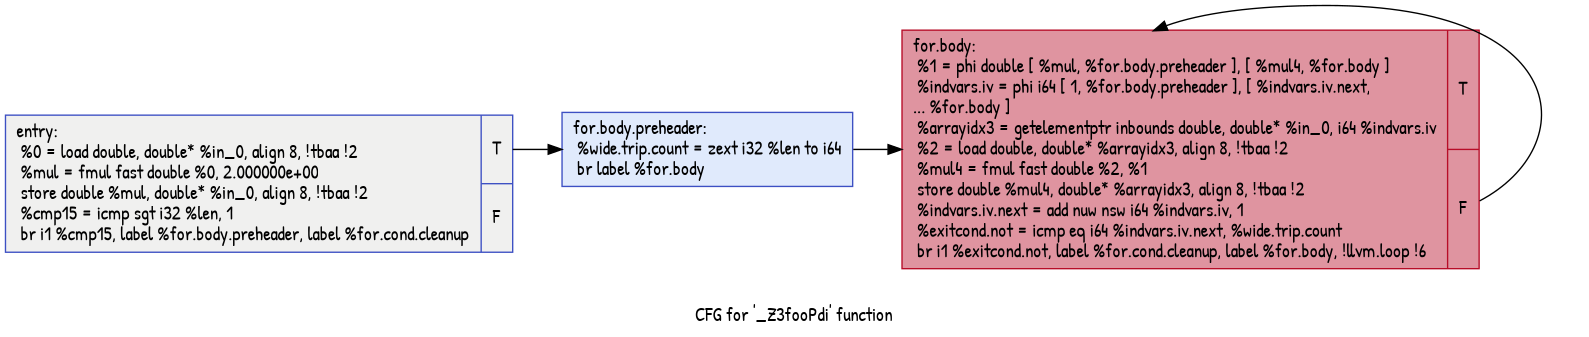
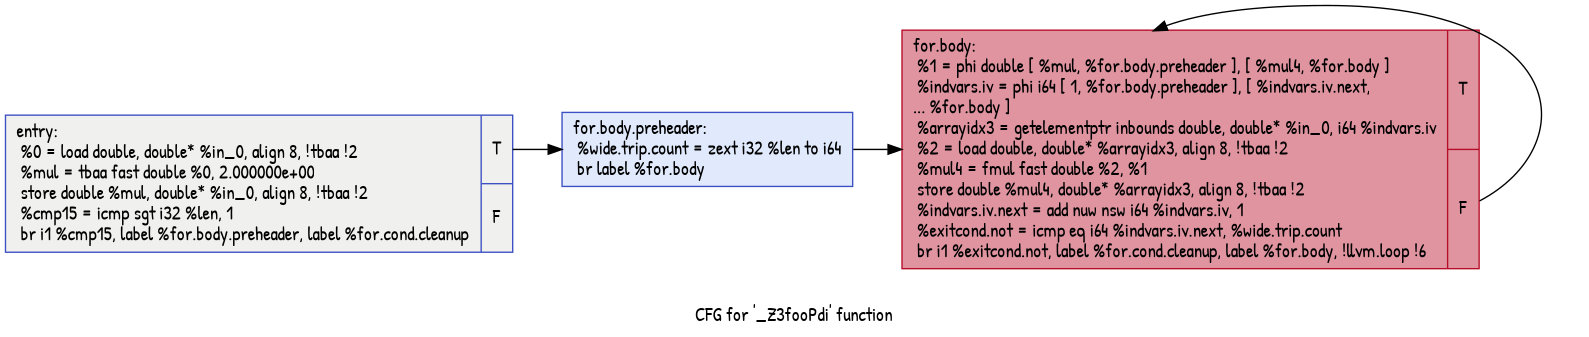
node "entry:": text "%mul = fmul fast double %0, 2.000000e+00" -> "%mul = tbaa fast double %0, 2.000000e+00"
